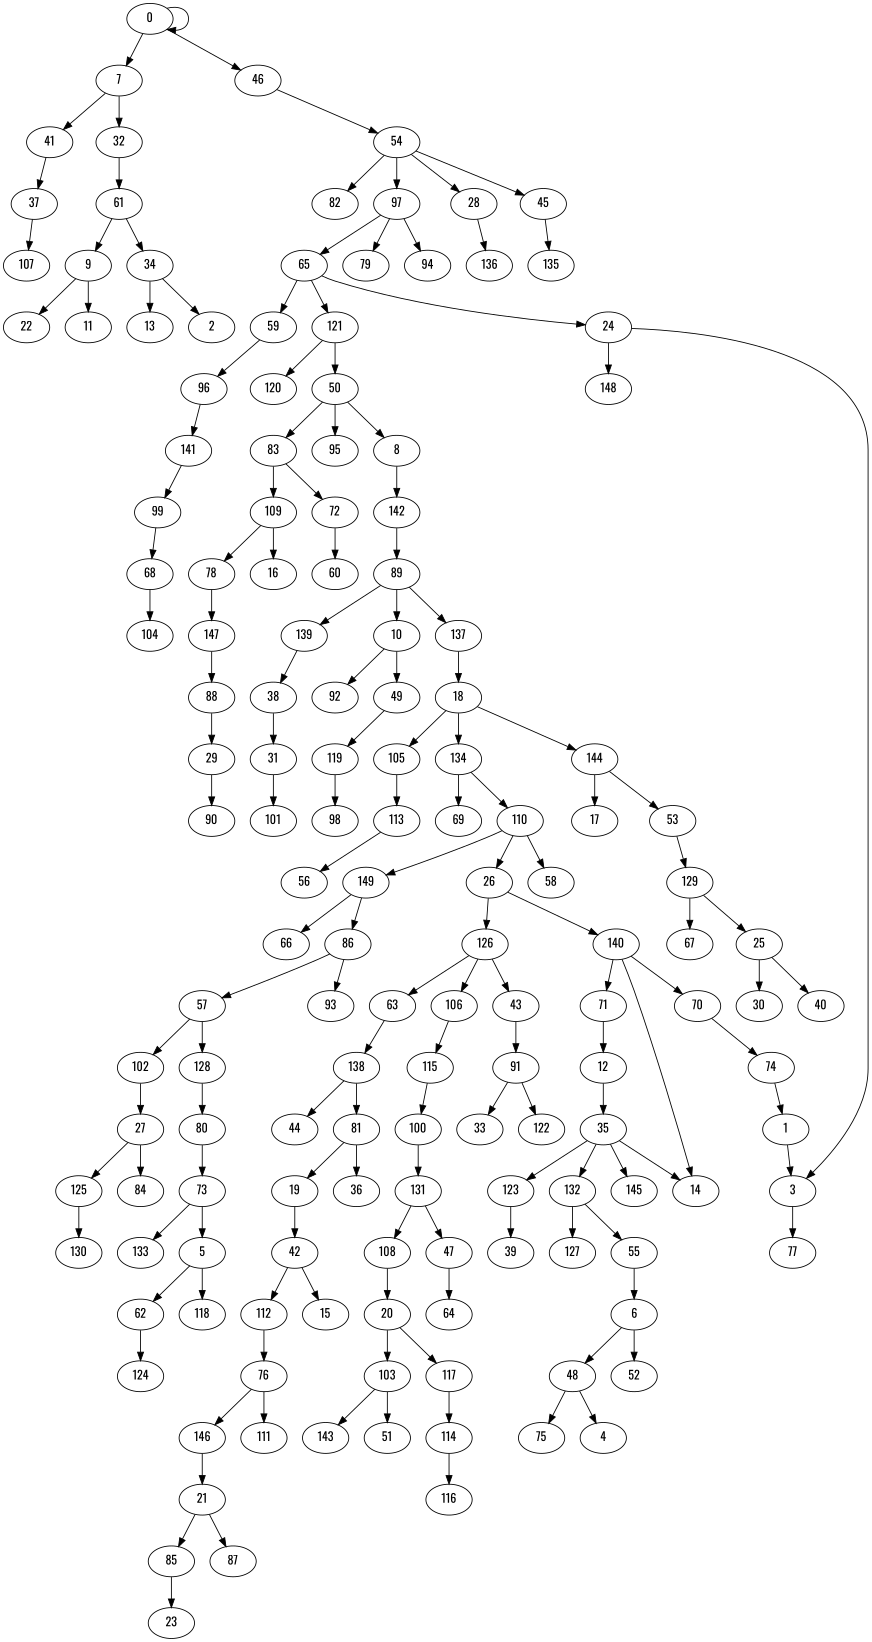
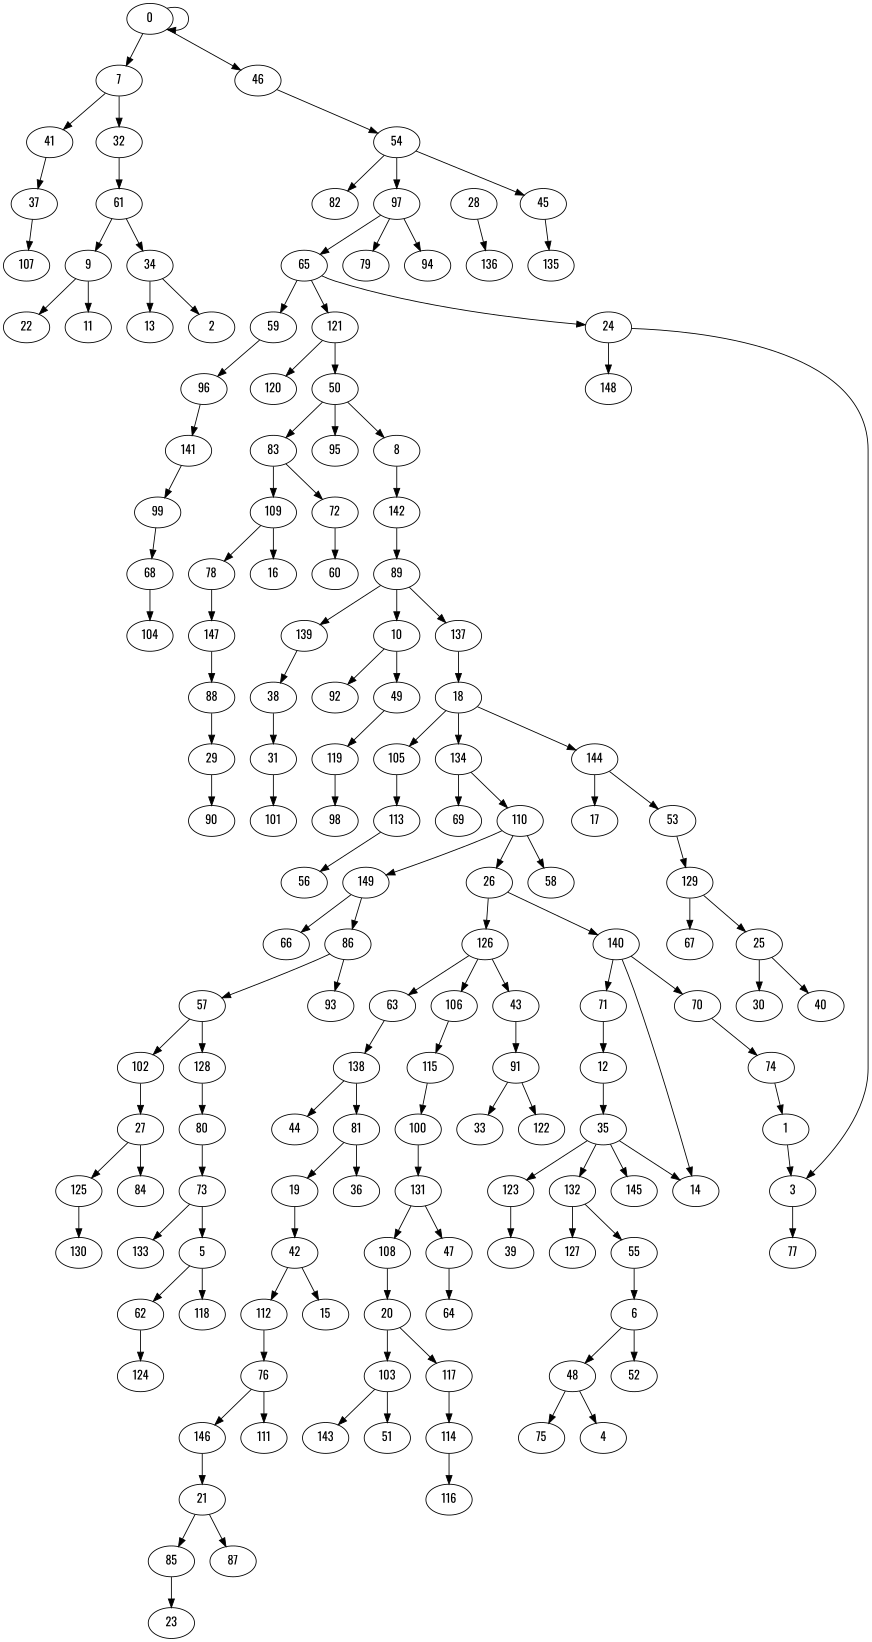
edge "54" -> "28": removed
